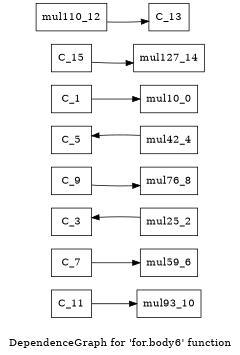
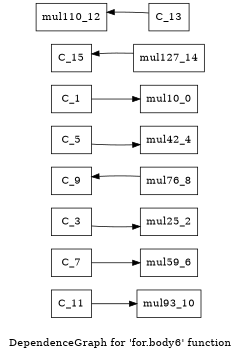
edge "mul110_12" -> "C_13": reversed
edge "C_15" -> "mul127_14": reversed
edge "mul42_4" -> "C_5": reversed
edge "C_9" -> "mul76_8": reversed
edge "mul25_2" -> "C_3": reversed
